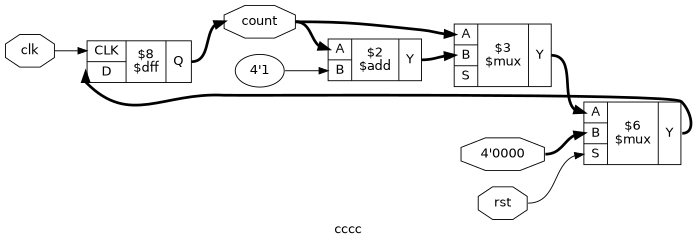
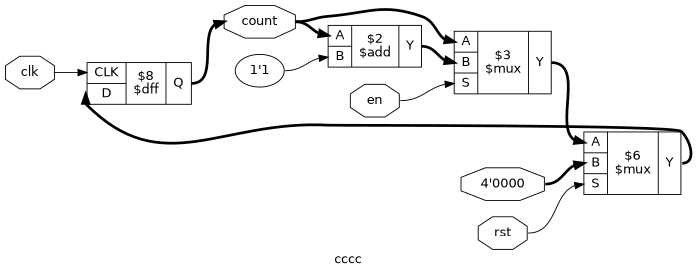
node "4'1": label "4'1" -> "1'1"
node "en": added
